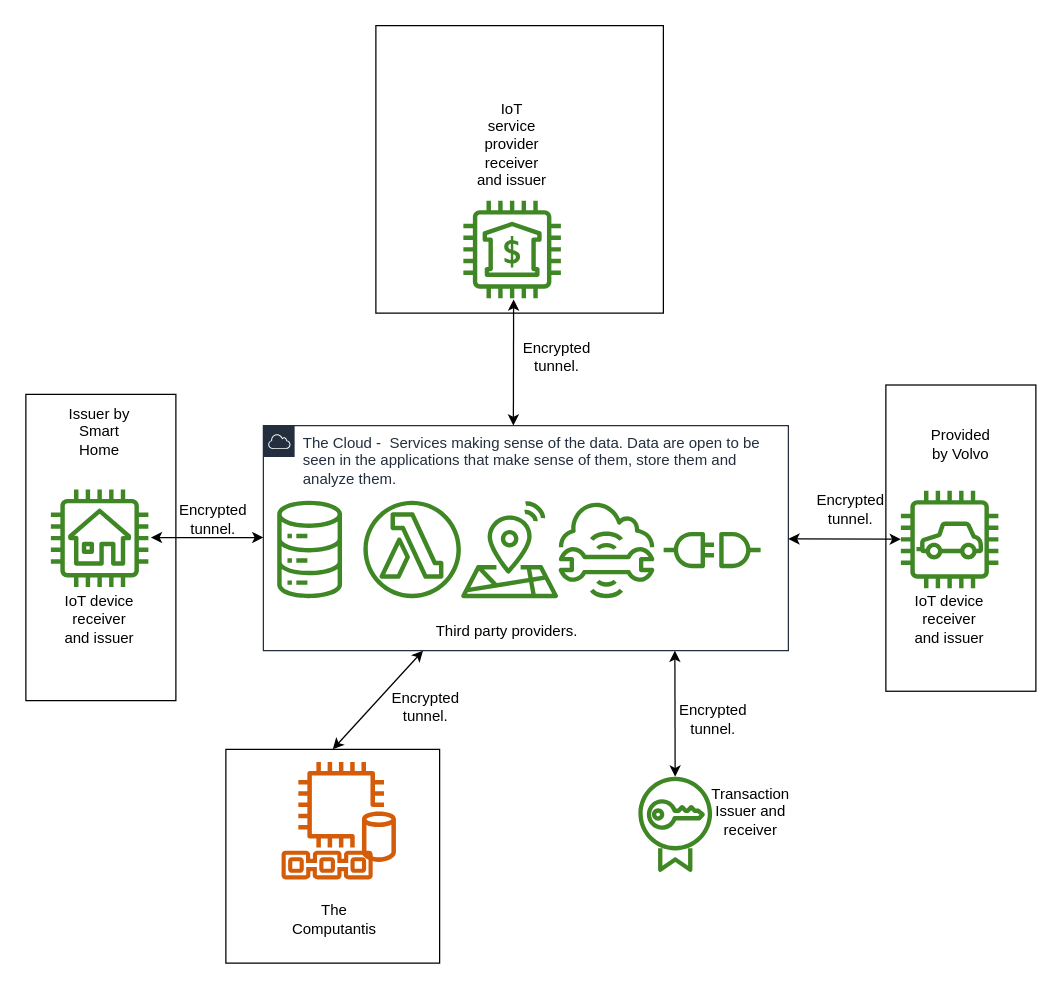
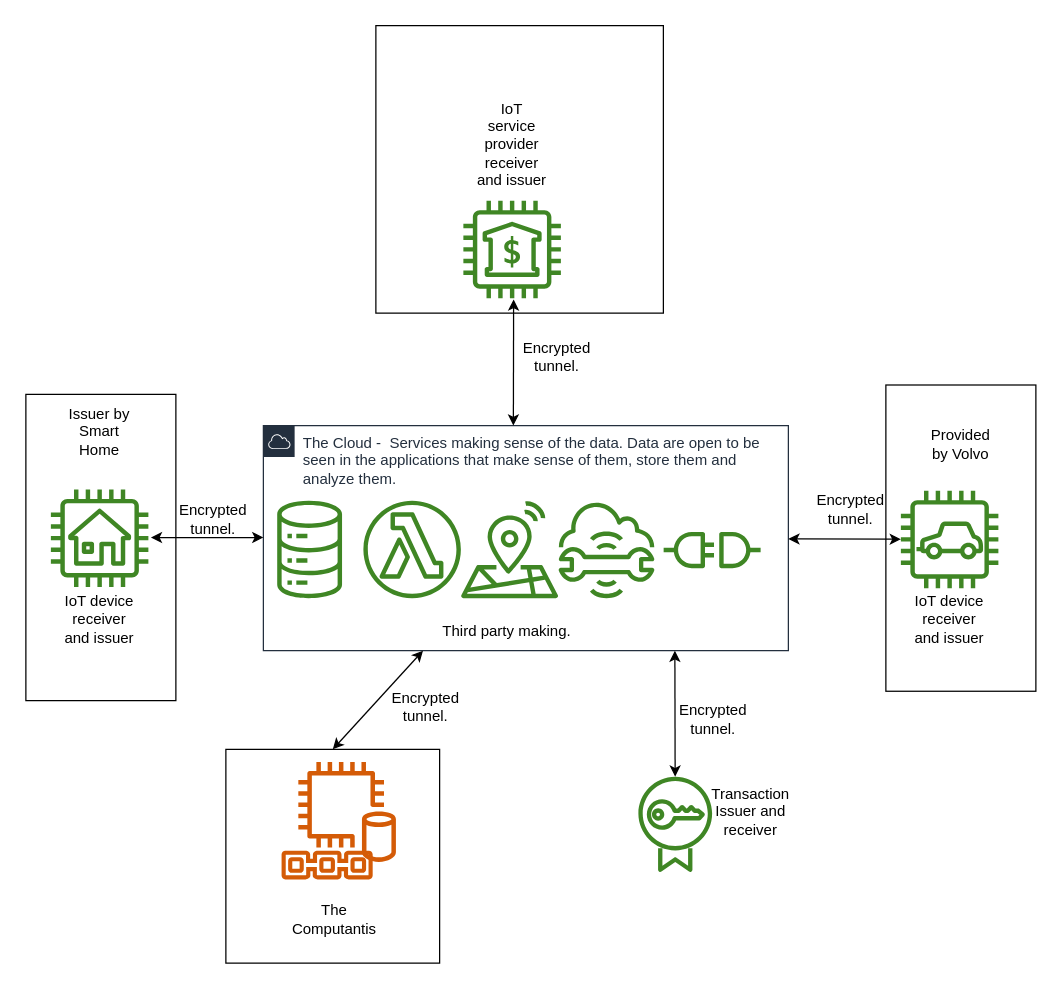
node "Third party providers.": label "Third party providers." -> "Third party making."
